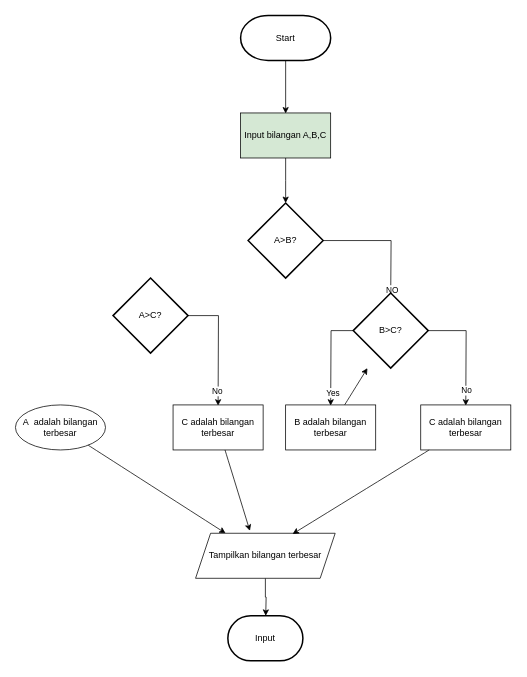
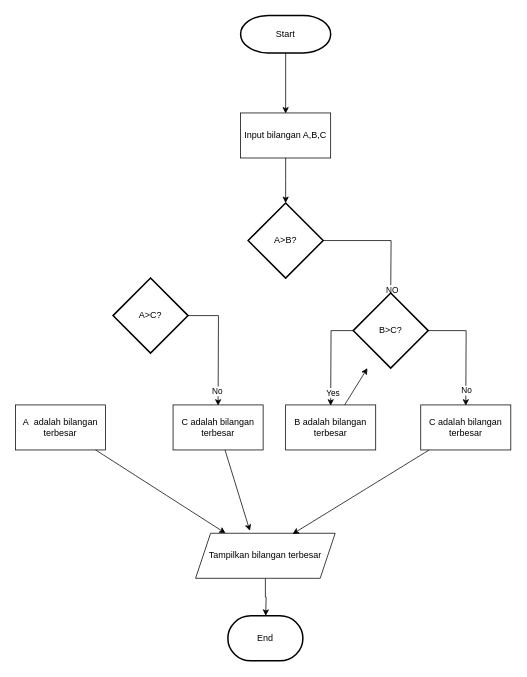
node "Start": size 90x45 -> 90x38
node "Input bilangan A,B,C": fillcolor #d5e8d4 -> #ffffff
node "A adalah bilangan terbesar": shape ellipse -> rectangle
node "Input": label "Input" -> "End"
